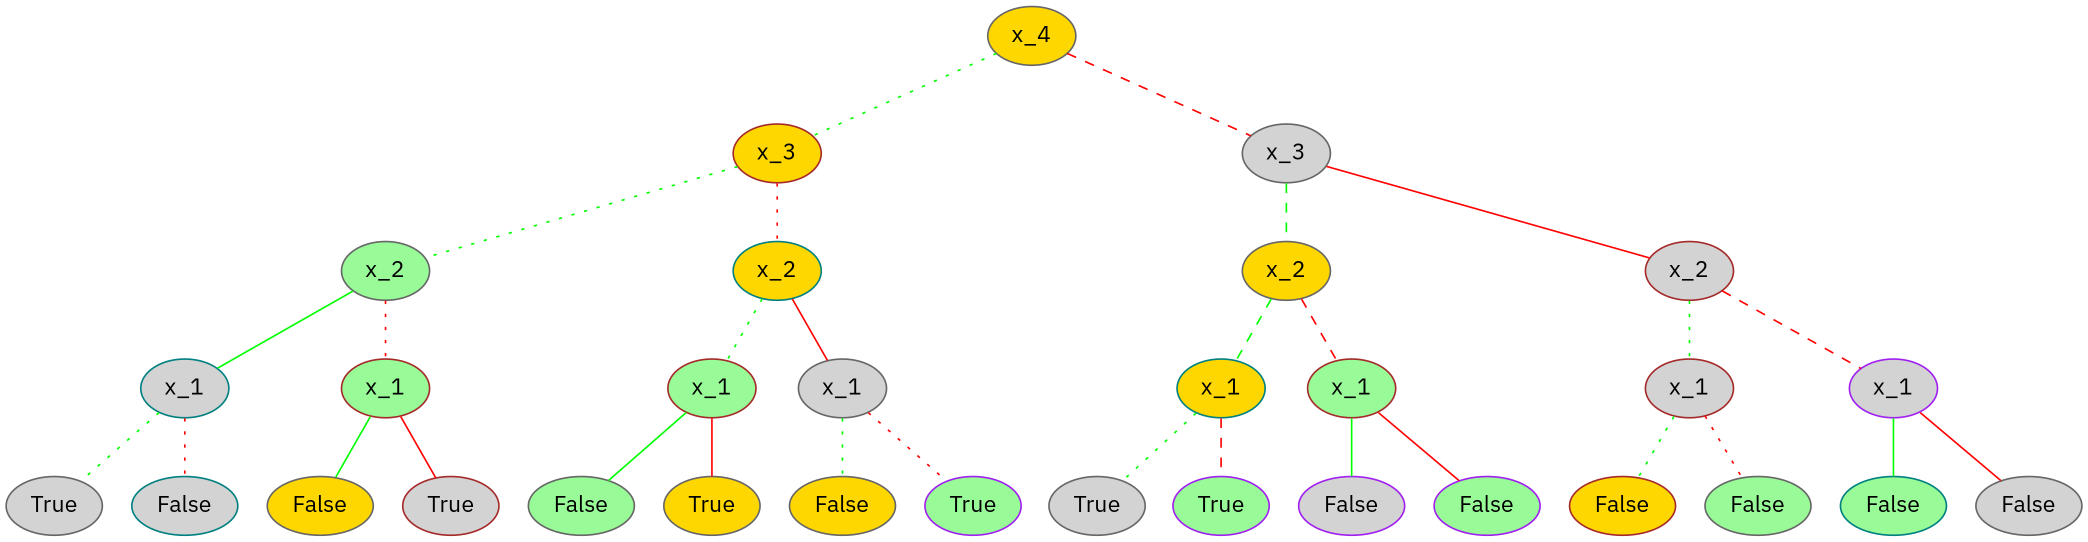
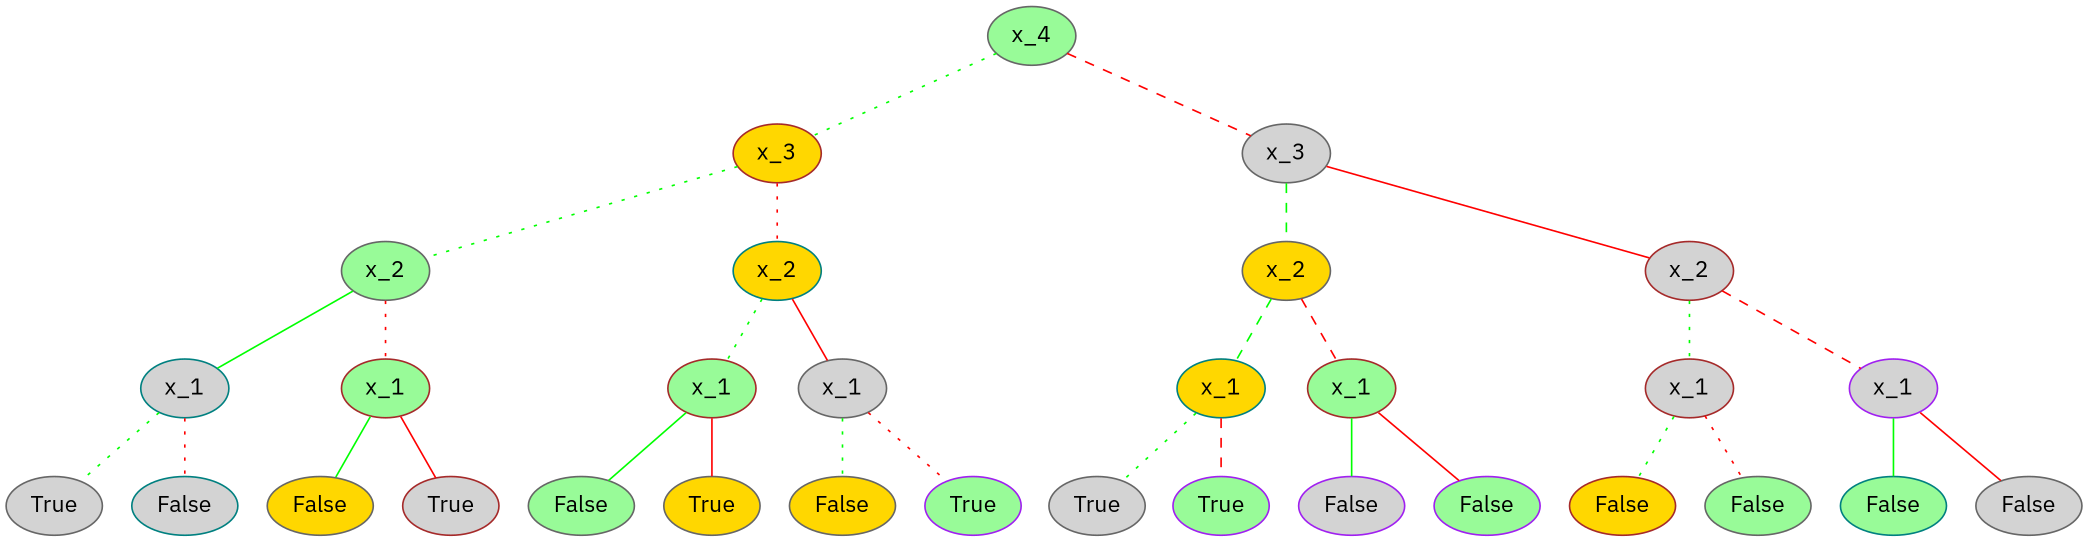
node "x_4": fillcolor gold -> palegreen
